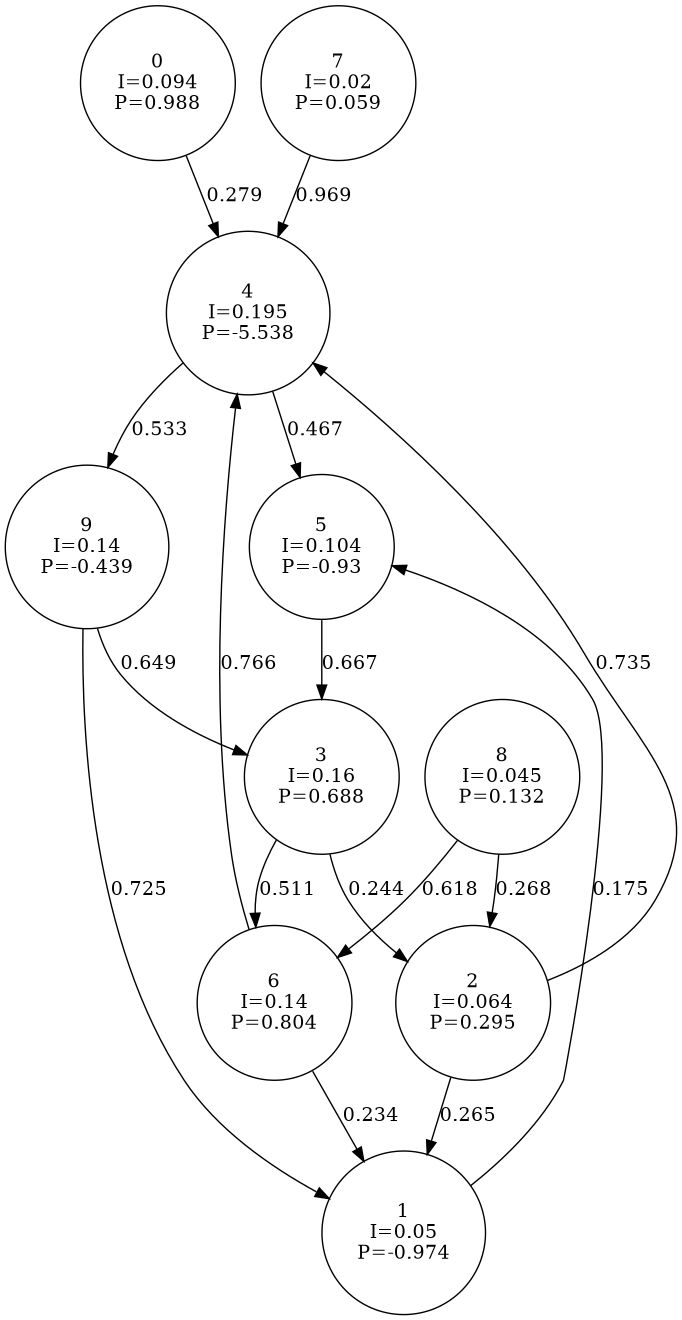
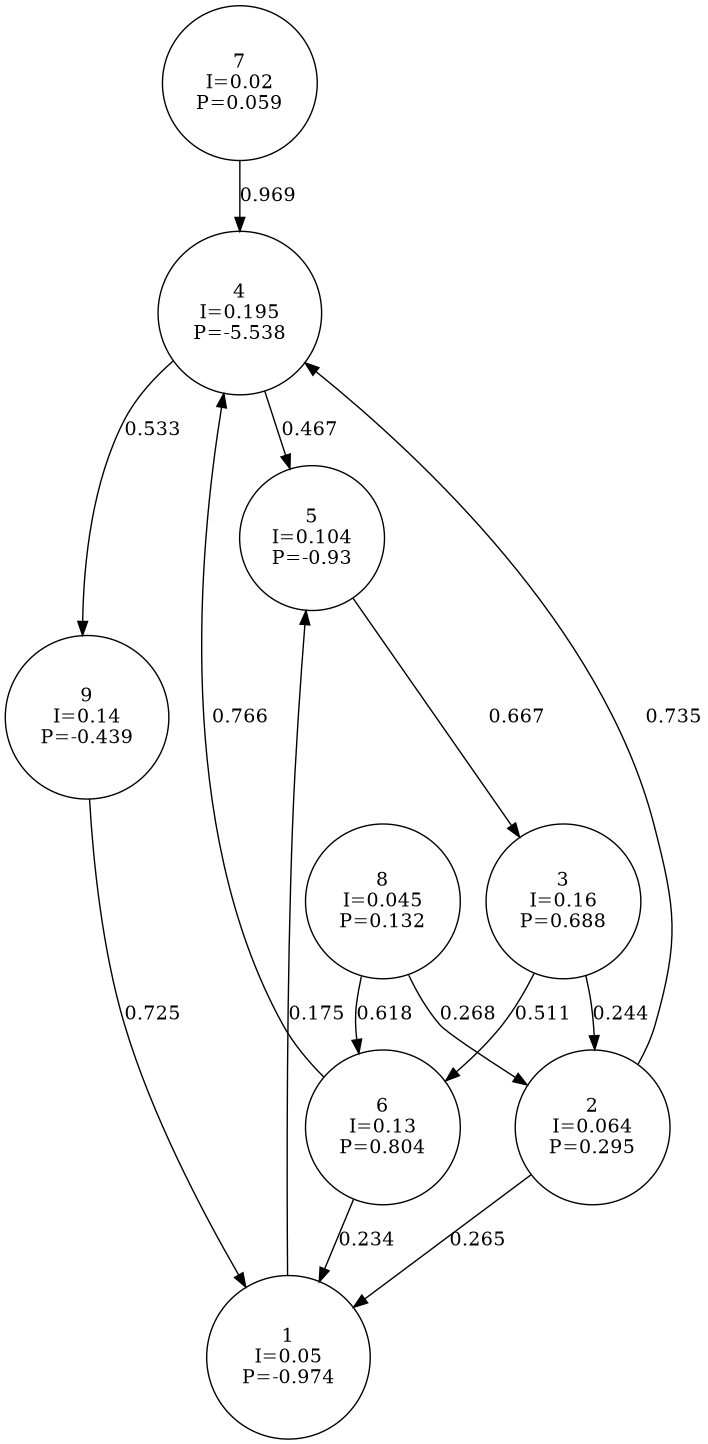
node "0 I=0.094 P=0.988": removed
edge "9 I=0.14 P=-0.439" -> "3 I=0.16 P=0.688": removed, label "0.649"
node "6 I=0.14 P=0.804": label "6 I=0.14 P=0.804" -> "6 I=0.13 P=0.804"
